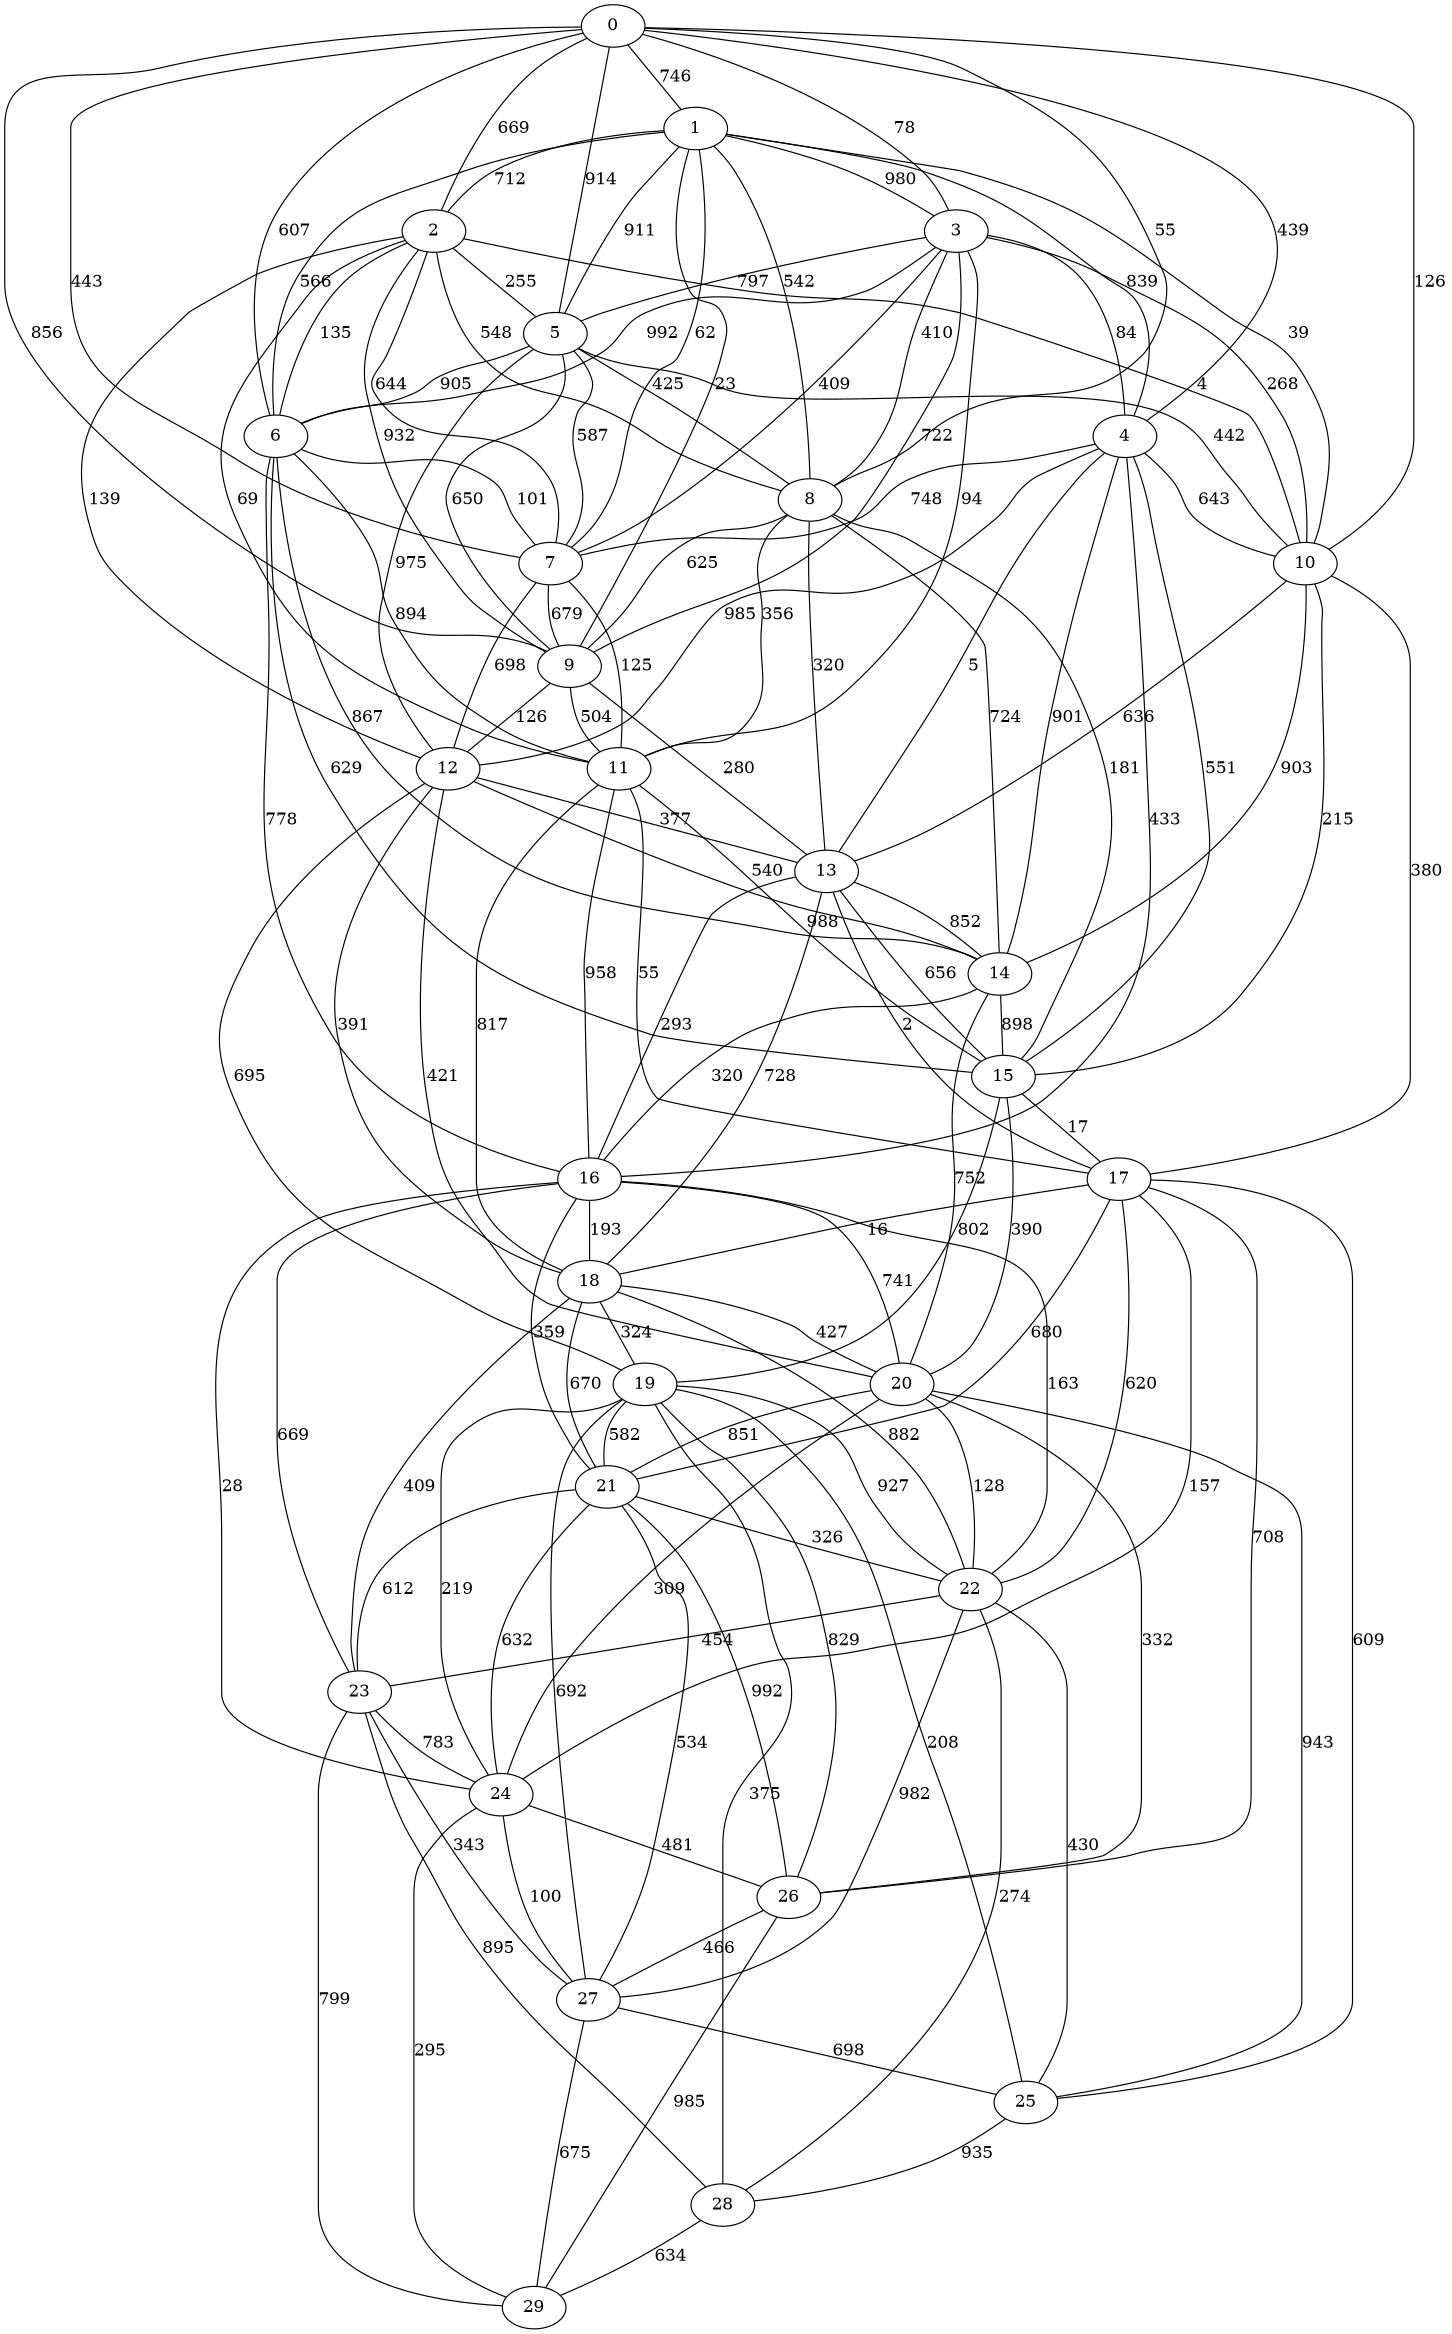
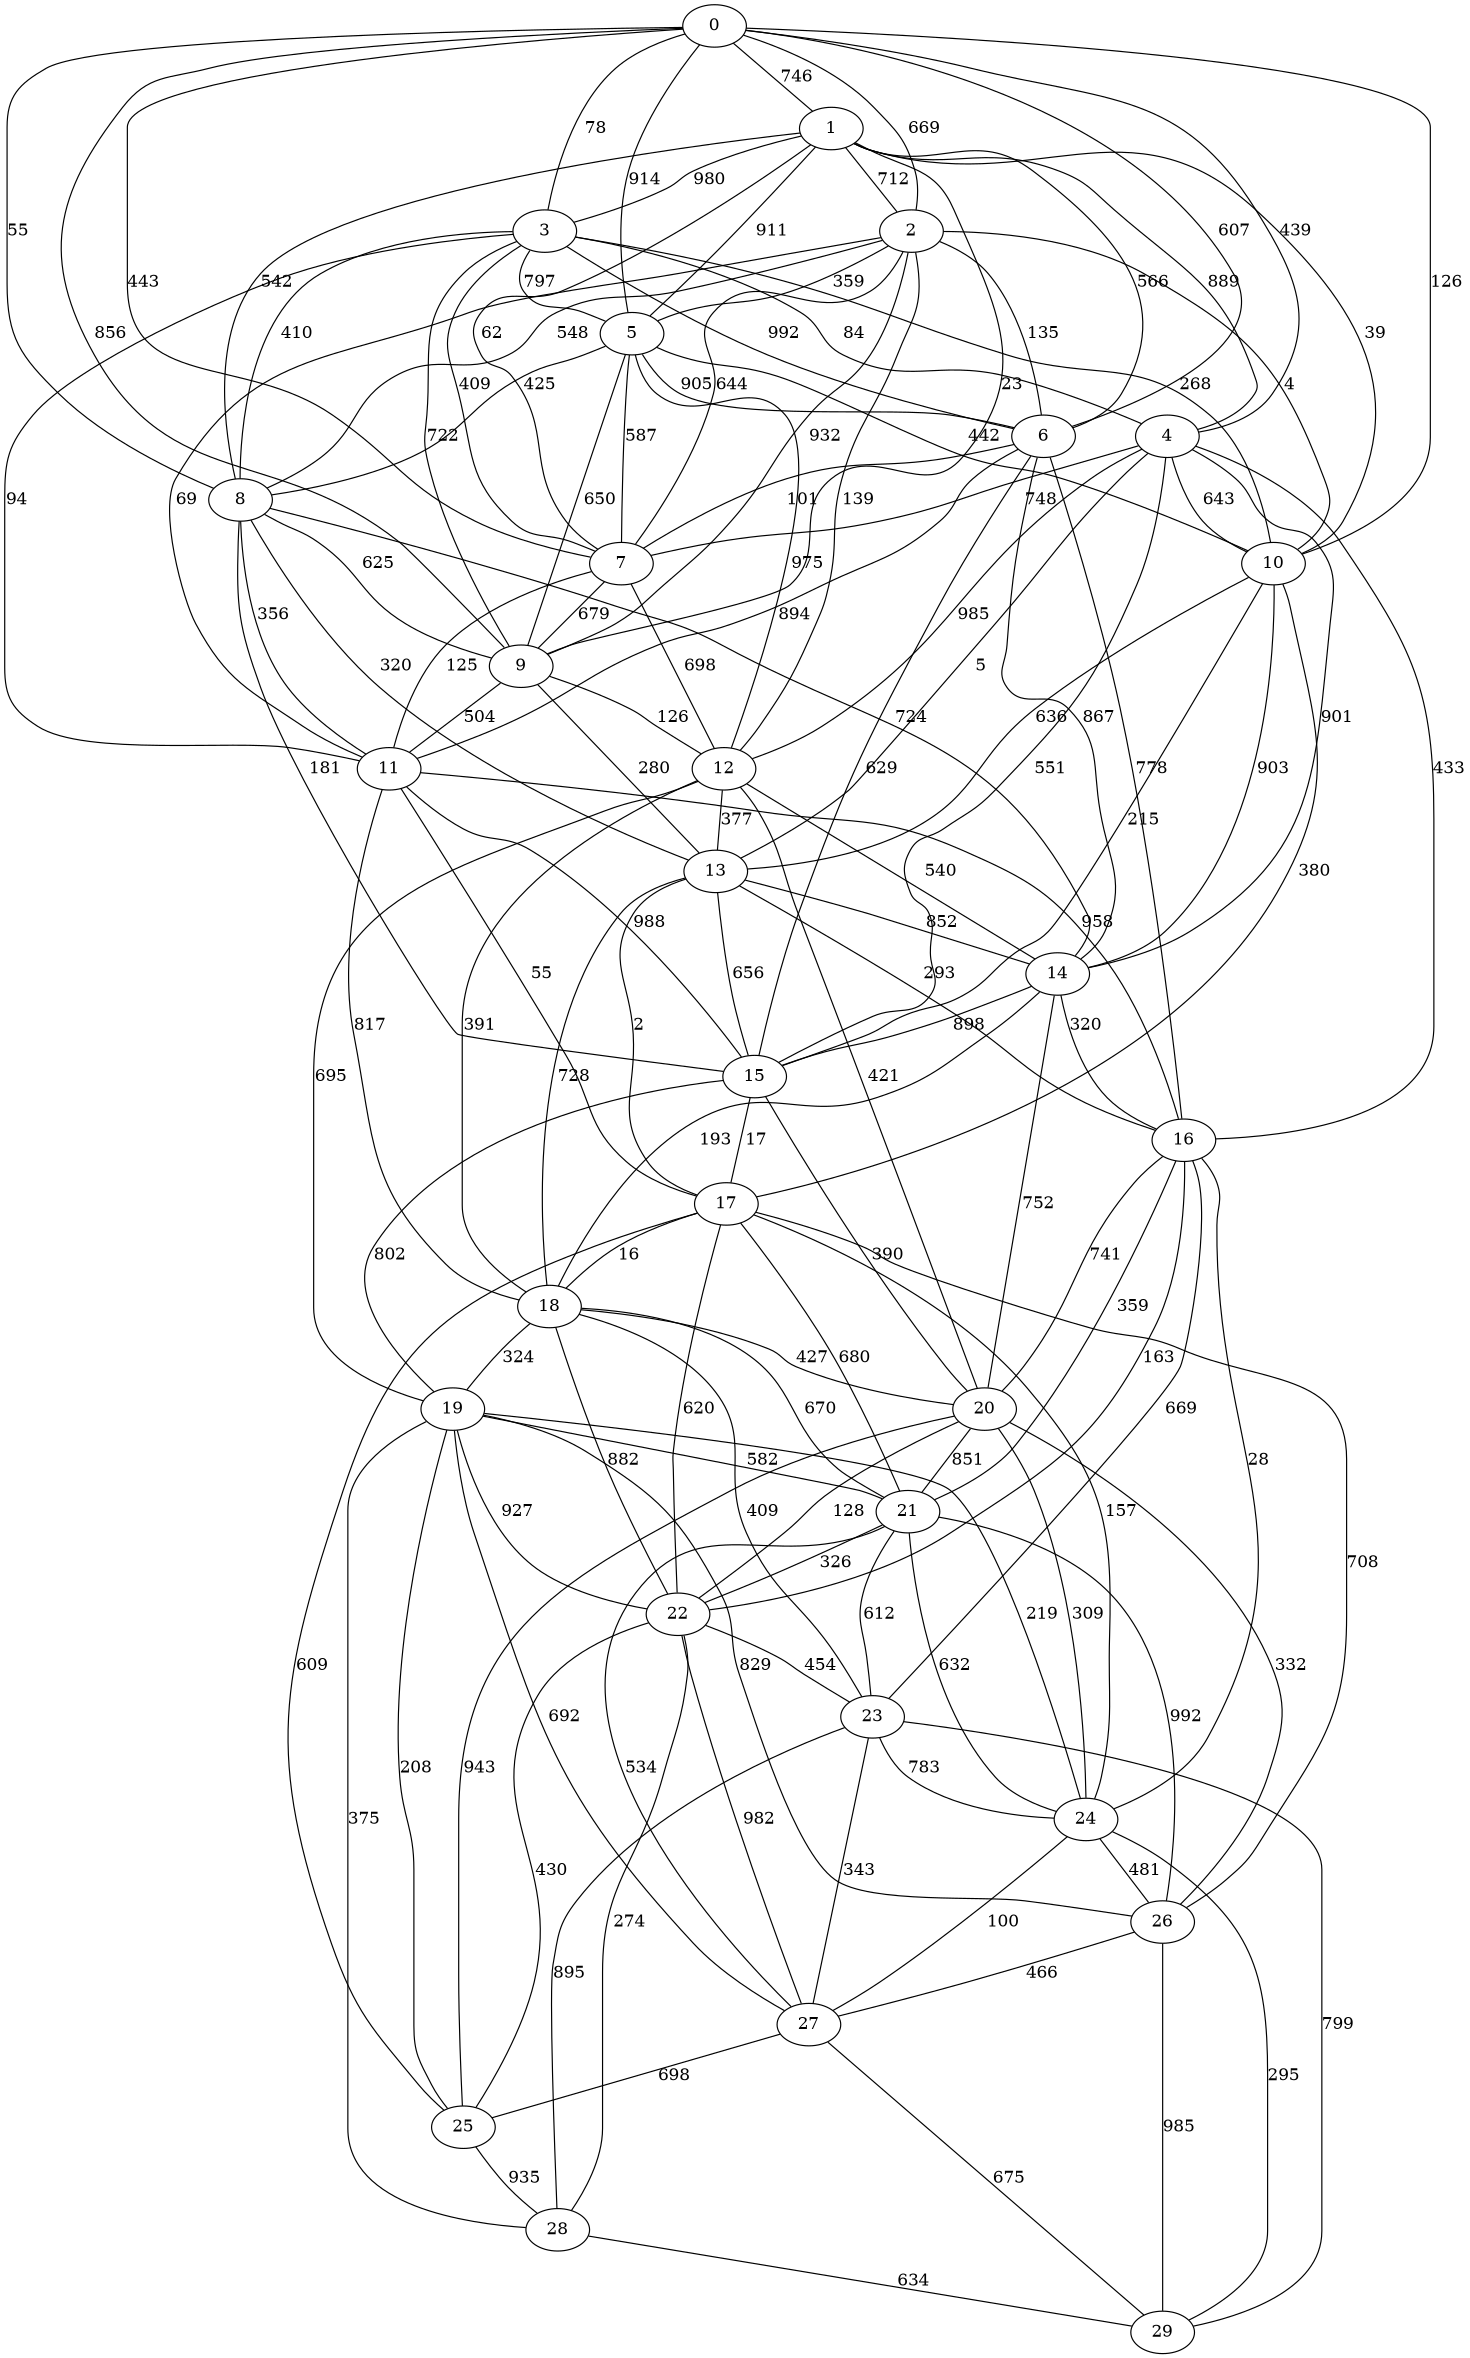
edge "2" -- "5": label "255" -> "359"
edge "1" -- "4": label "839" -> "889"
edge "16" -- "18": now "14" -- "18"
